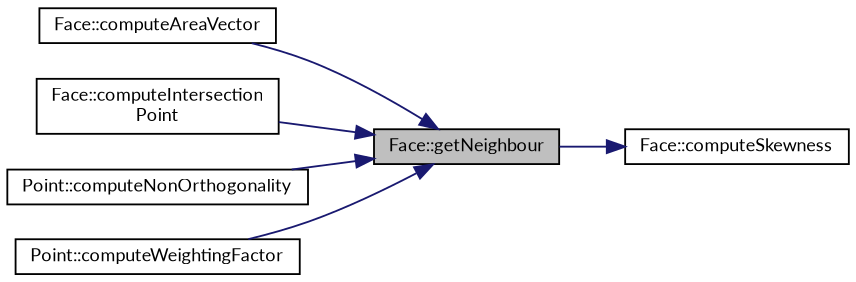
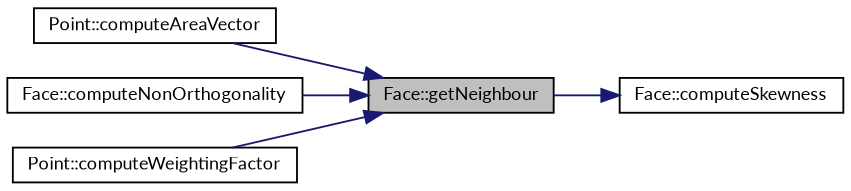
node "Face::computeAreaVector": label "Face::computeAreaVector" -> "Point::computeAreaVector"
node "Face::computeIntersection Point": removed
node "Point::computeNonOrthogonality": label "Point::computeNonOrthogonality" -> "Face::computeNonOrthogonality"
